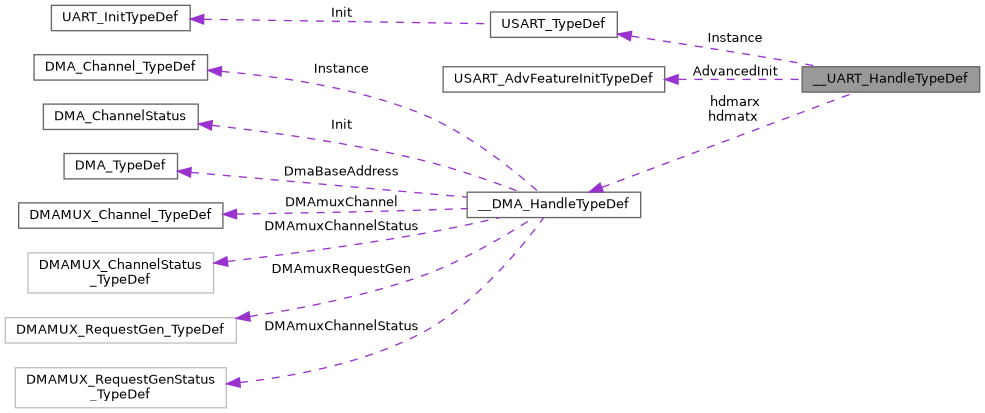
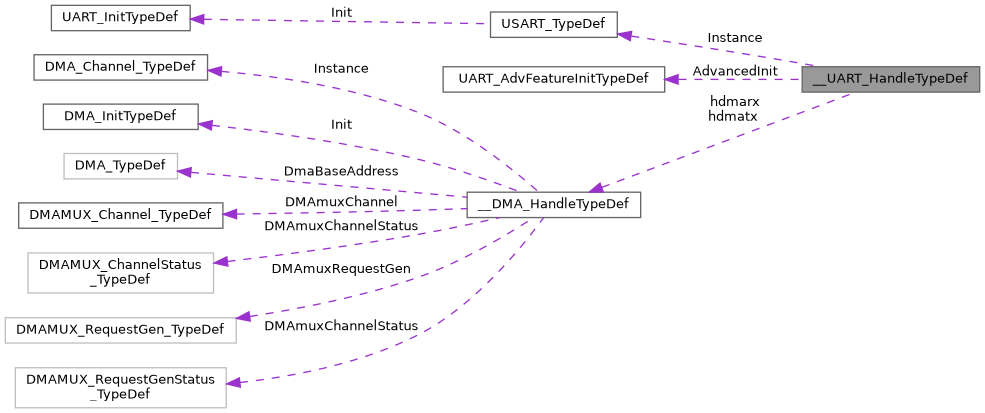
node "USART_AdvFeatureInitTypeDef": label "USART_AdvFeatureInitTypeDef" -> "UART_AdvFeatureInitTypeDef"
node "DMA_ChannelStatus": label "DMA_ChannelStatus" -> "DMA_InitTypeDef"
node "DMA_TypeDef": color gray40 -> grey75
